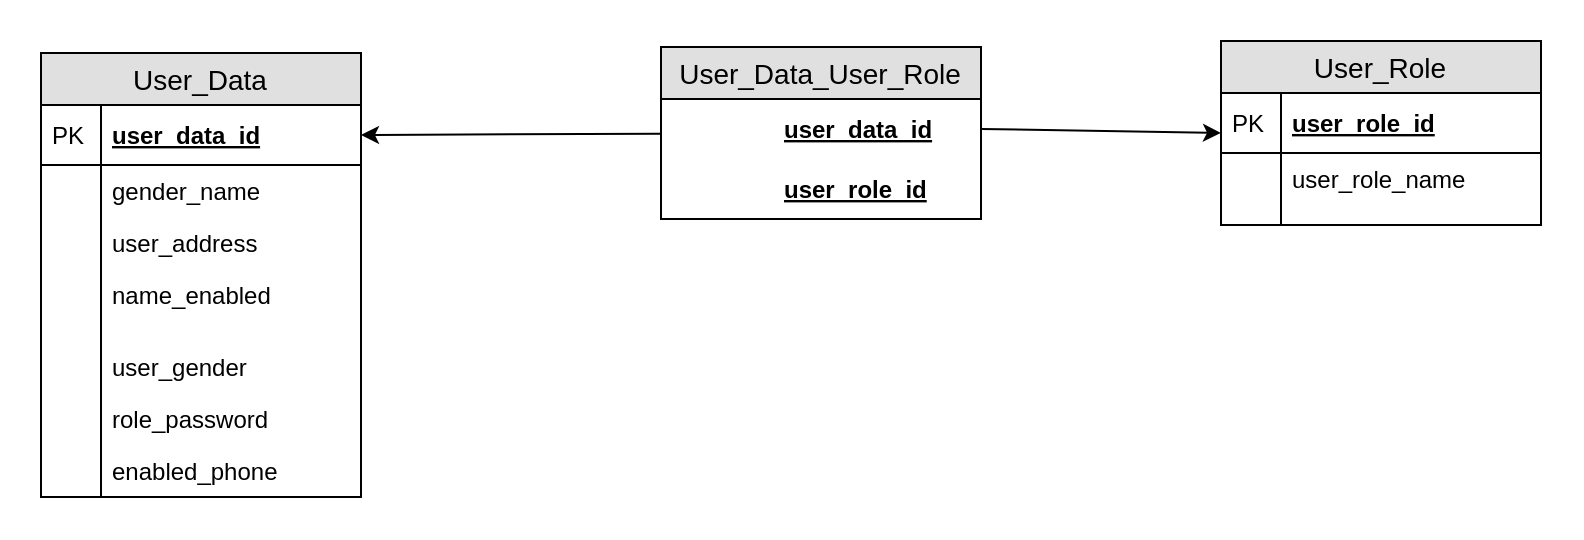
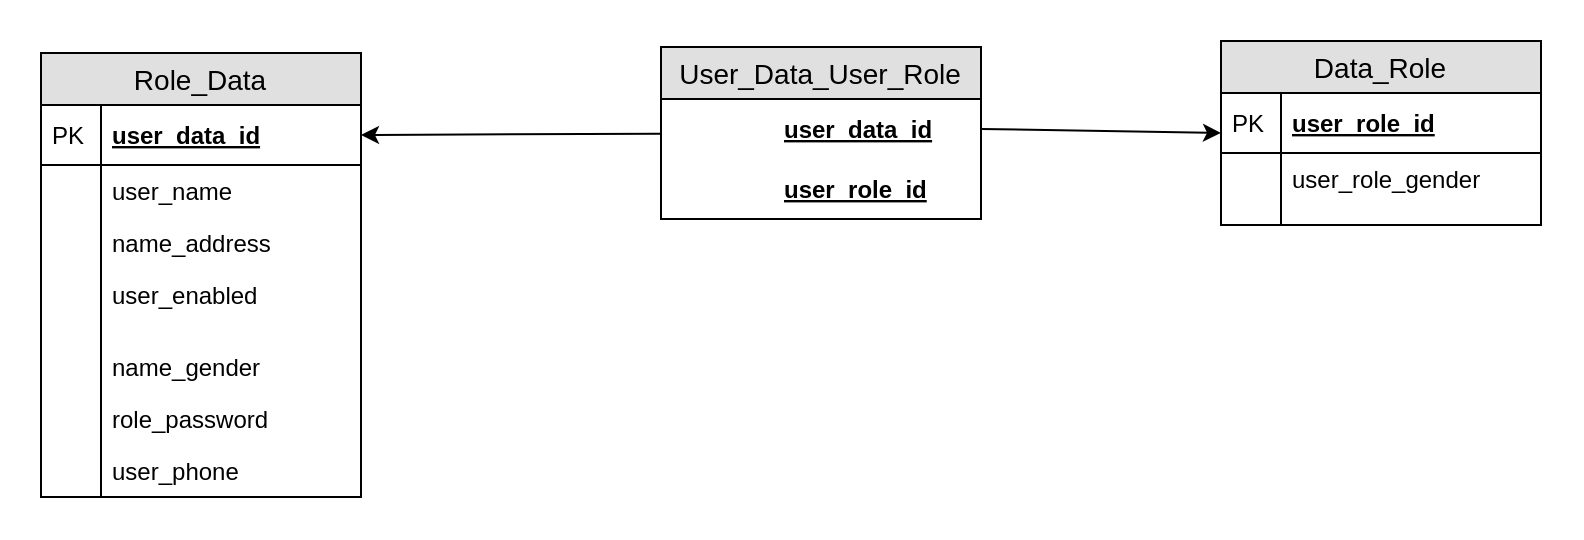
node "User_Role": label "User_Role" -> "Data_Role"
node "User_Data": label "User_Data" -> "Role_Data"
node "user_role_name": label "user_role_name" -> "user_role_gender"
node "gender_name": label "gender_name" -> "user_name"
node "user_address": label "user_address" -> "name_address"
node "name_enabled": label "name_enabled" -> "user_enabled"
node "user_gender": label "user_gender" -> "name_gender"
node "enabled_phone": label "enabled_phone" -> "user_phone"
